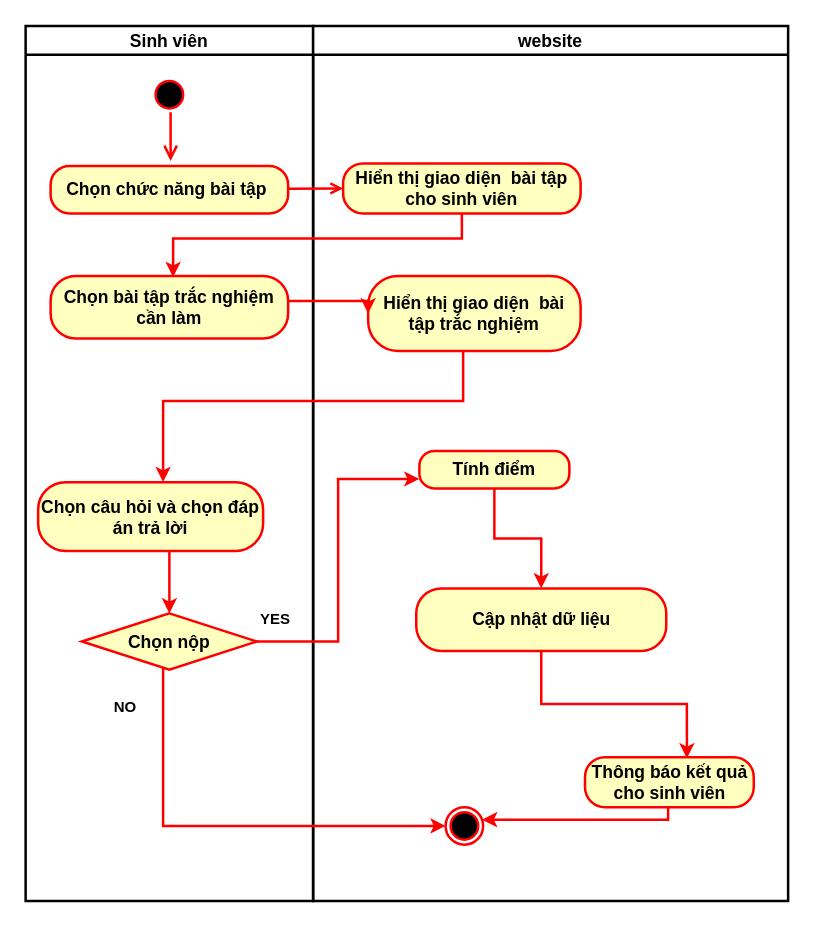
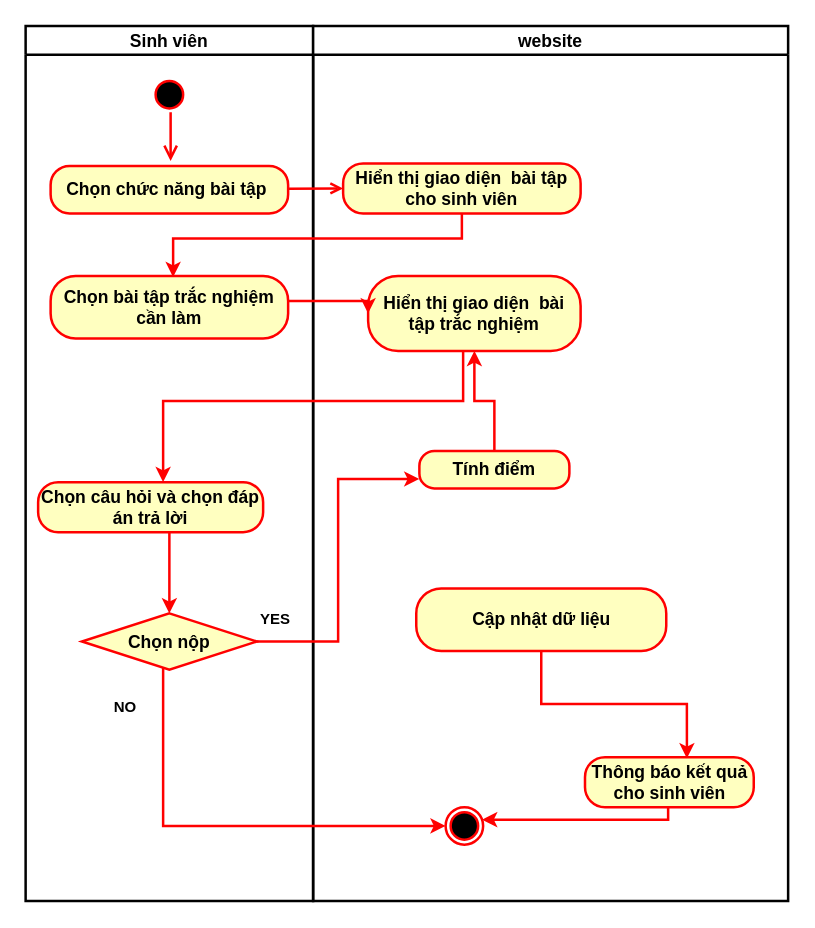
node "Chọn câu hỏi và chọn đáp án trả lời": size 225x69 -> 225x50
edge "Tính điểm" -> "Cập nhật dữ liệu": now "Tính điểm" -> "Hiển thị giao diện bài tập trắc nghiệm"
